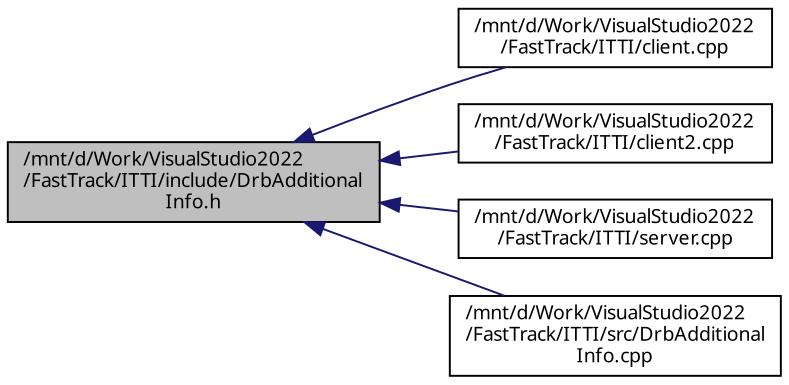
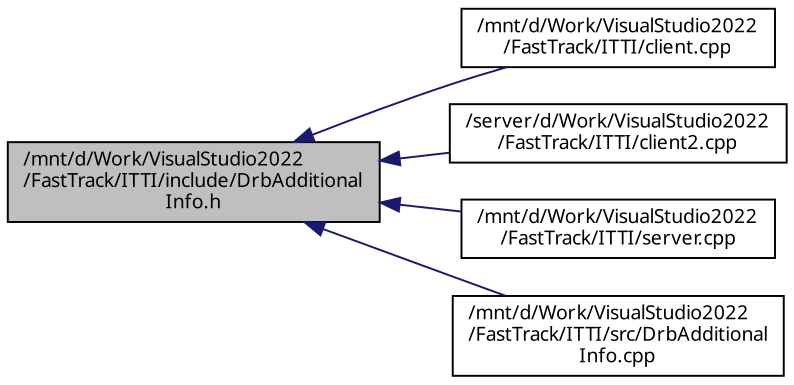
node "/mnt/d/Work/VisualStudio2022 /FastTrack/ITTI/client2.cpp": label "/mnt/d/Work/VisualStudio2022 /FastTrack/ITTI/client2.cpp" -> "/server/d/Work/VisualStudio2022 /FastTrack/ITTI/client2.cpp"
